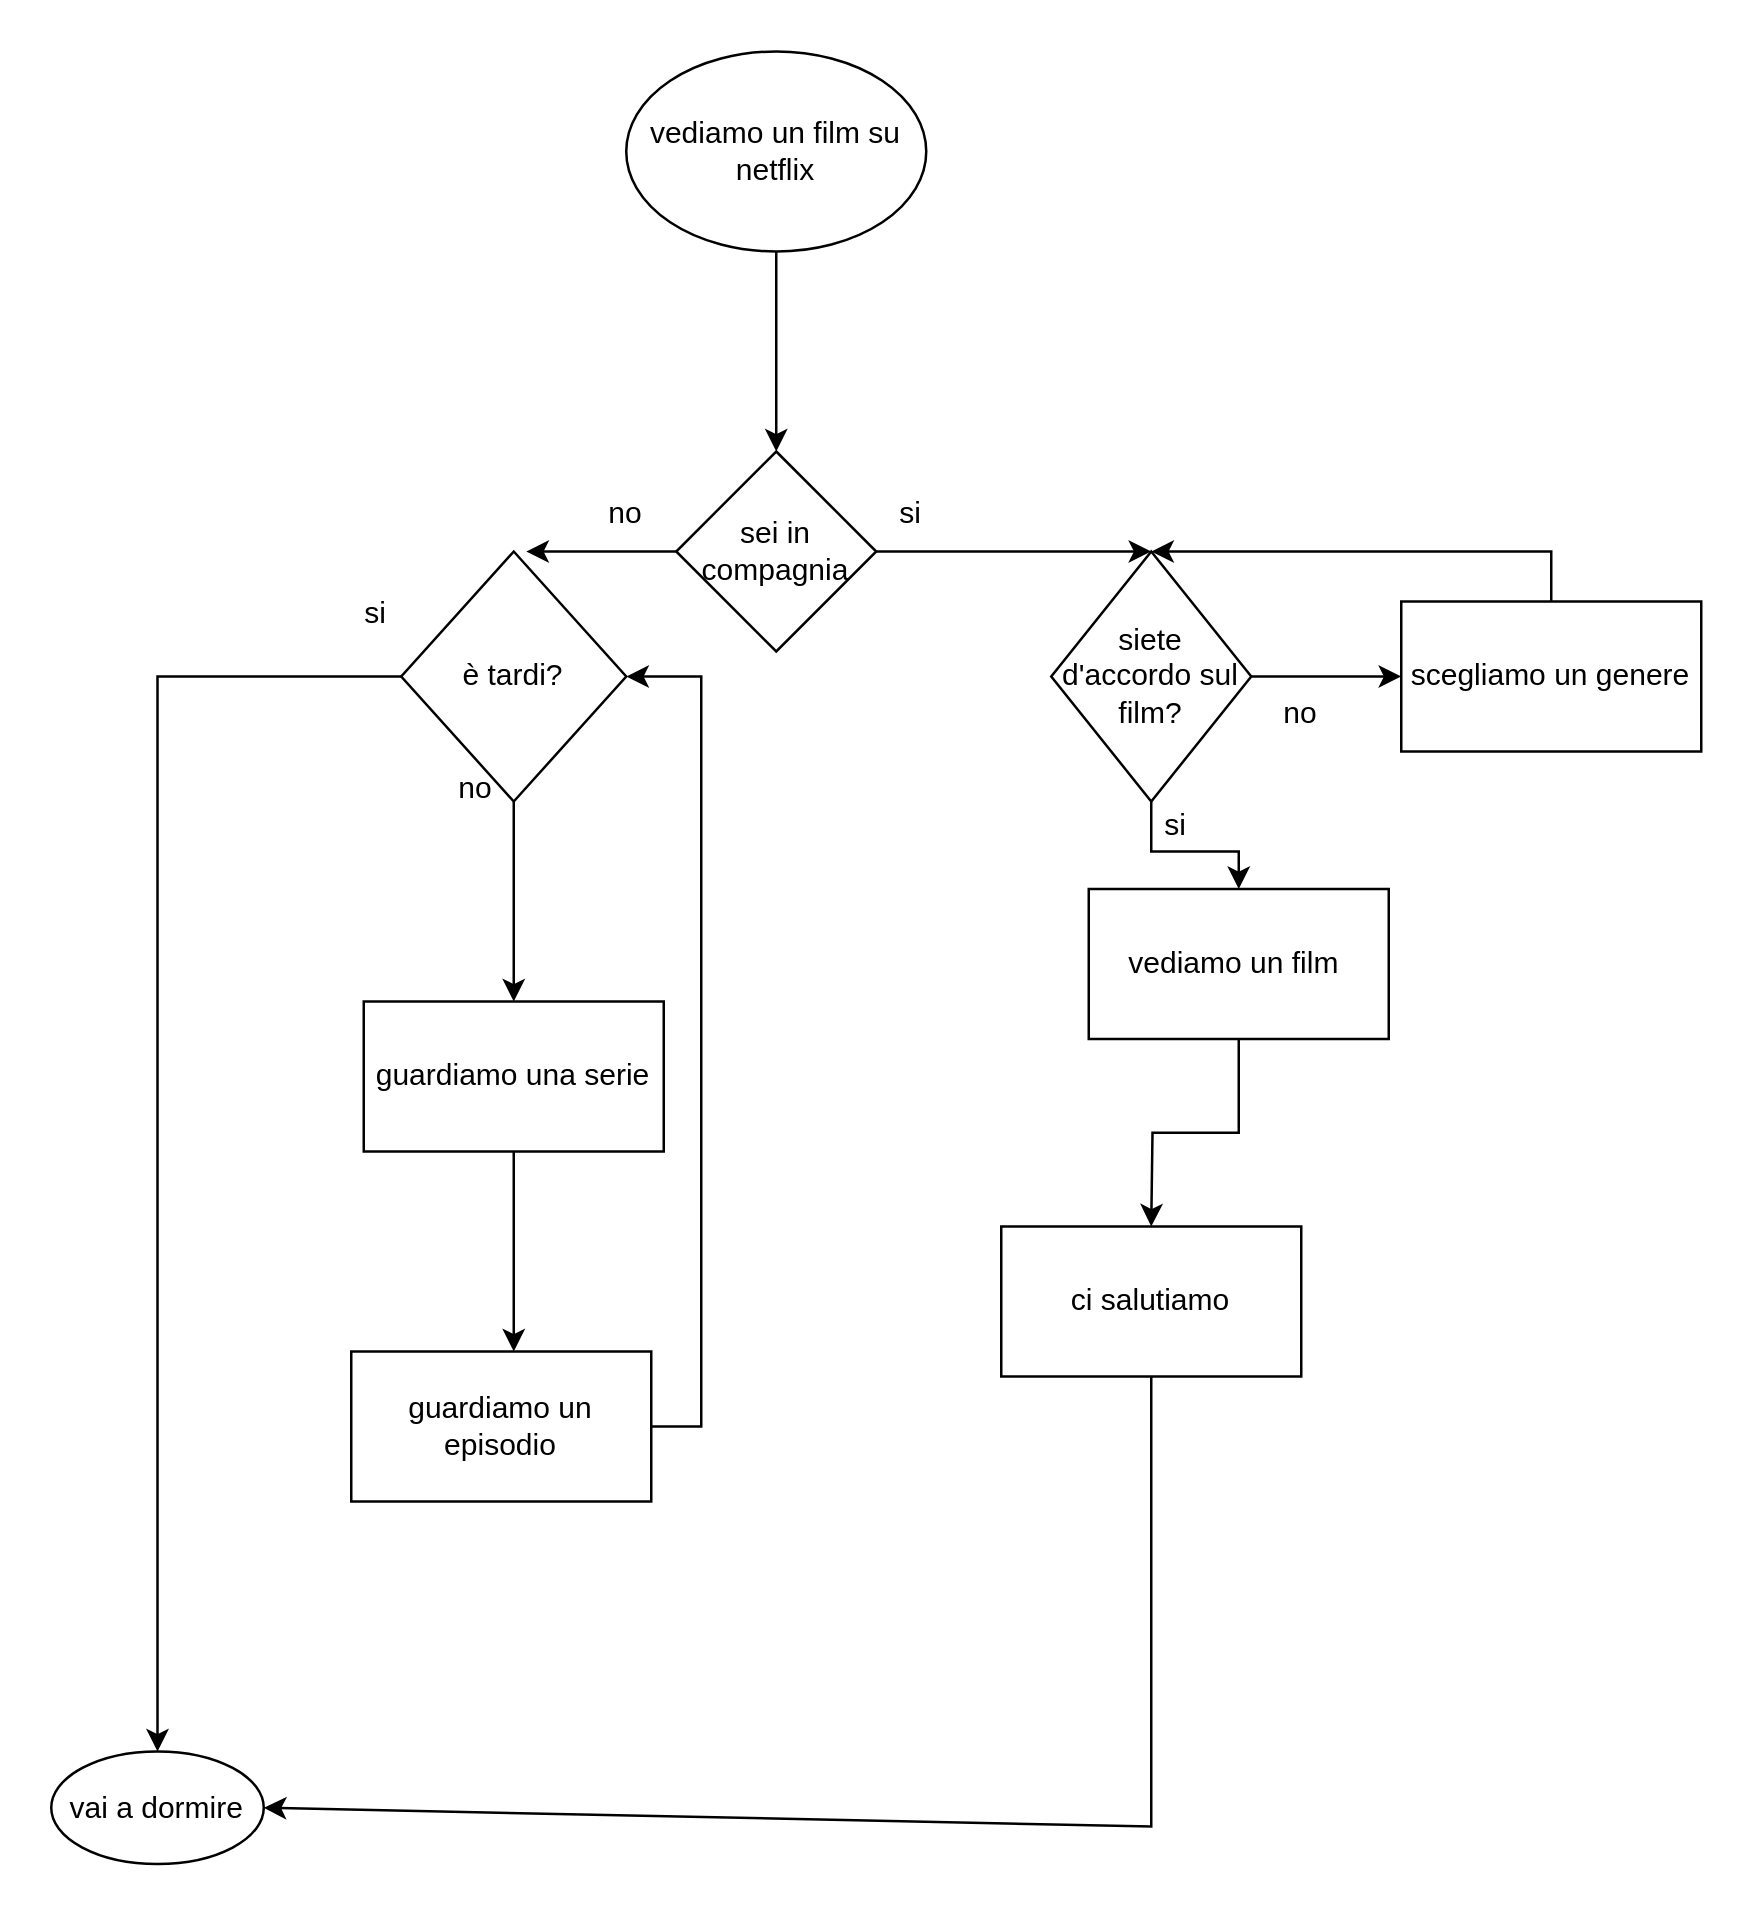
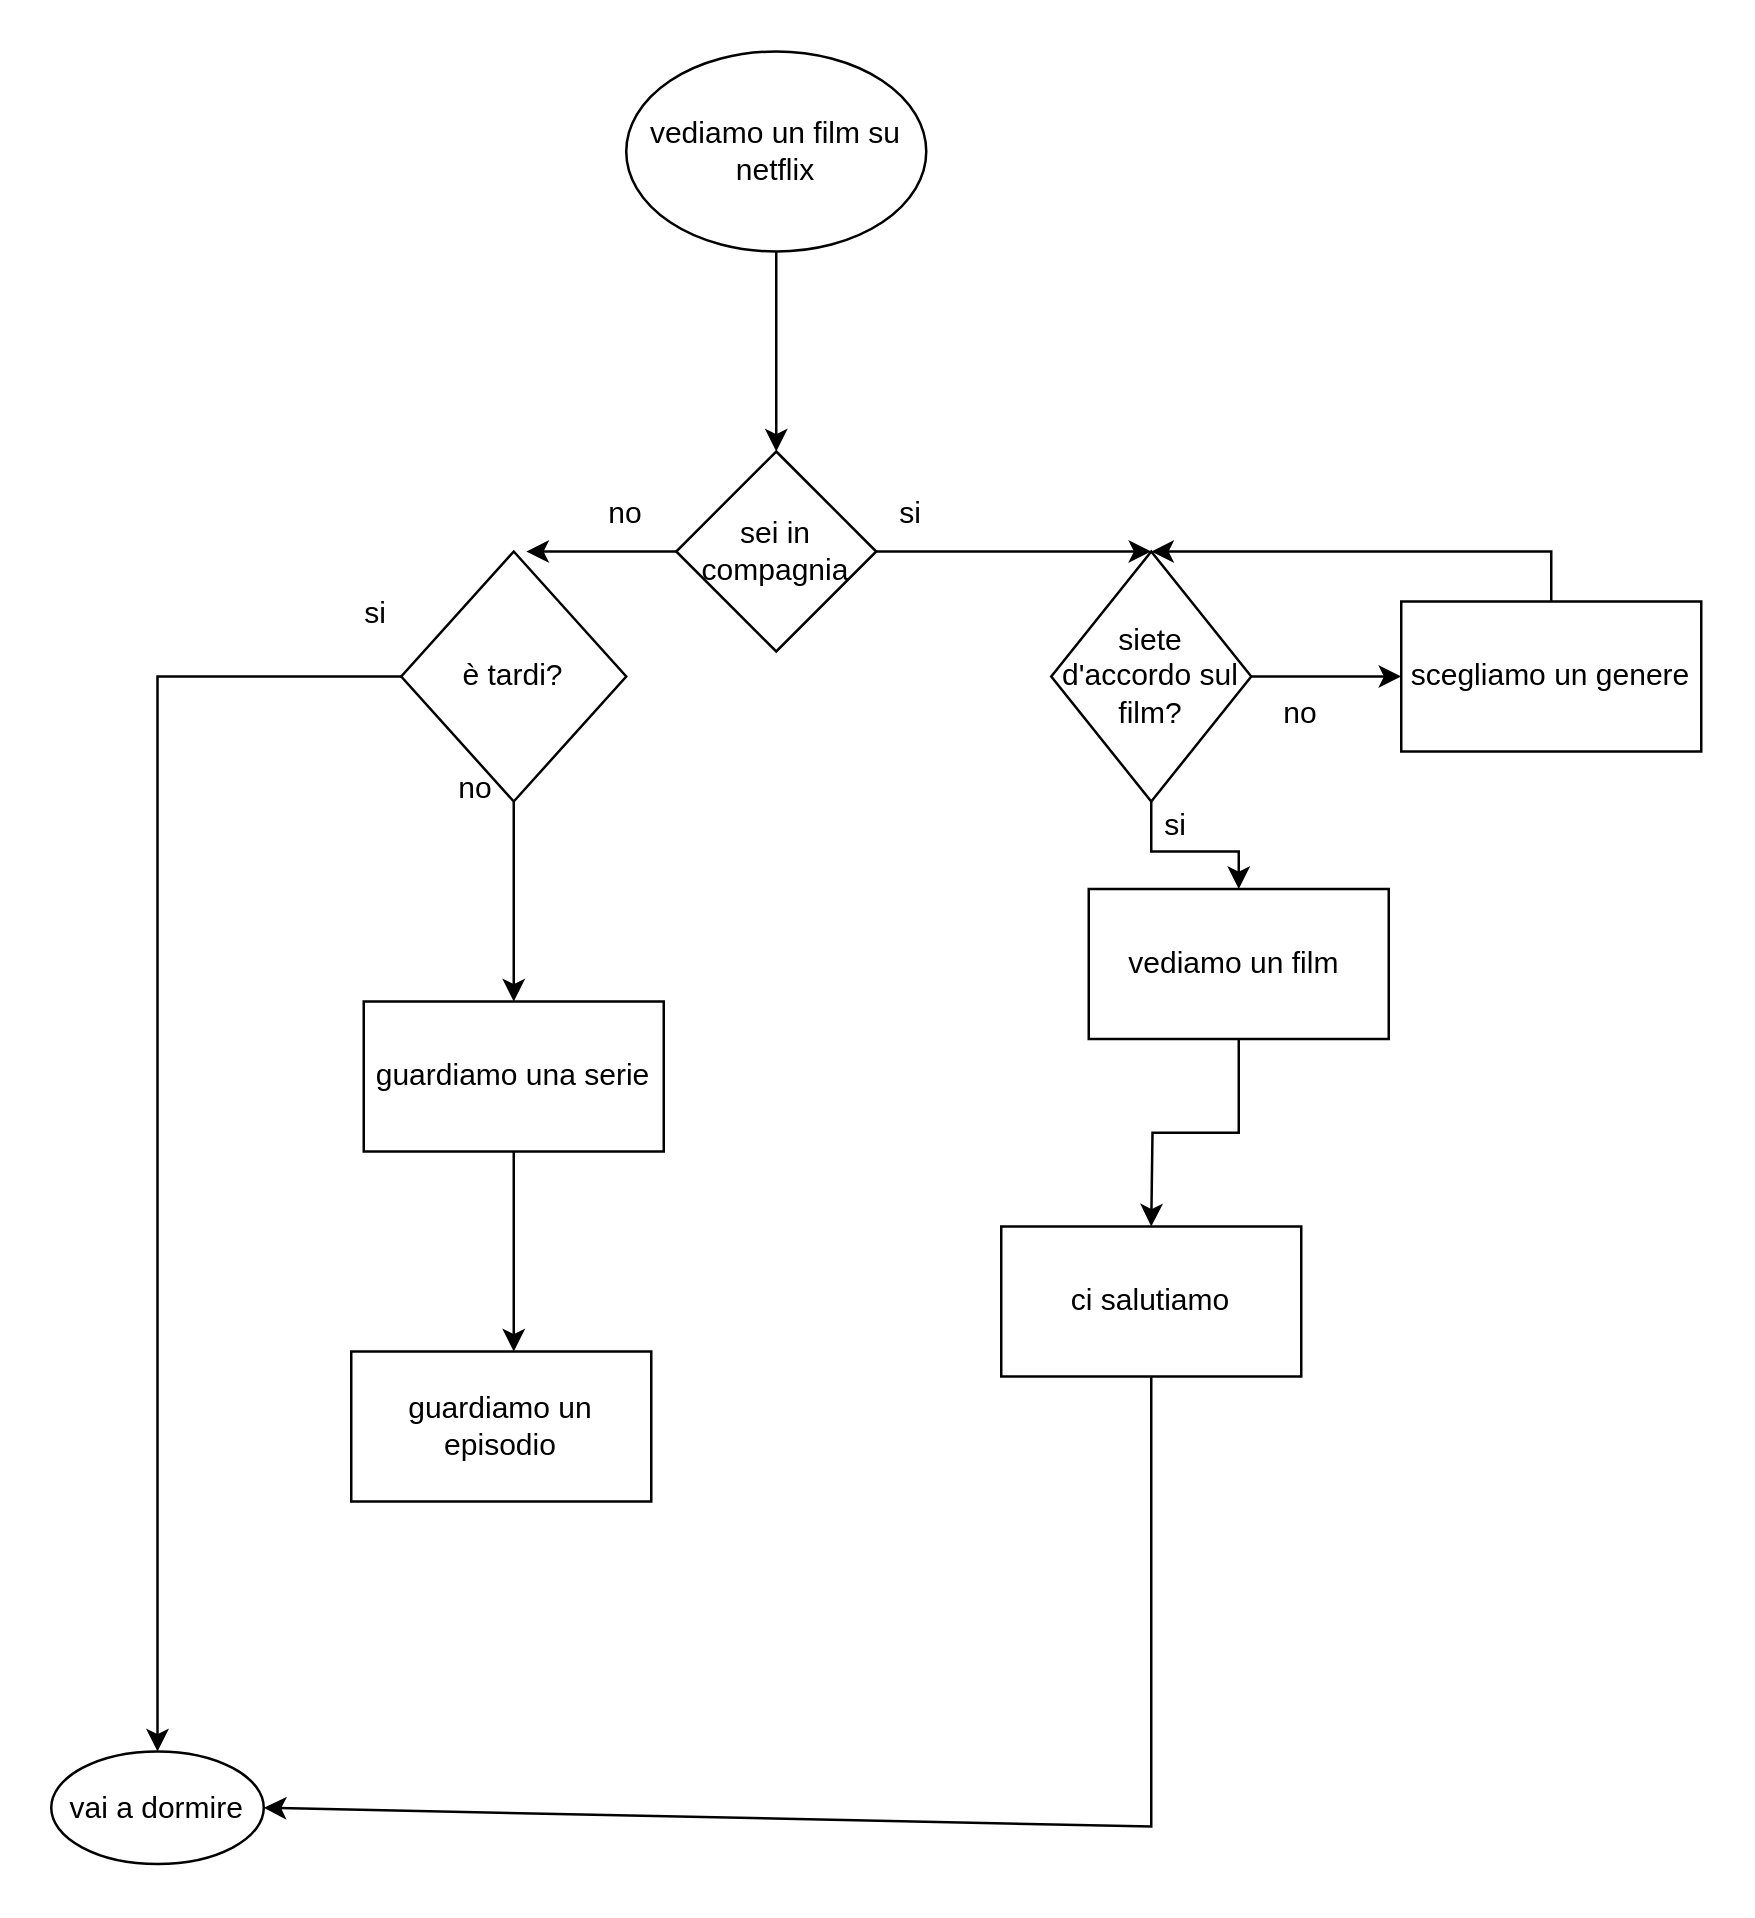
edge "guardiamo un episodio" -> "è tardi?": removed
